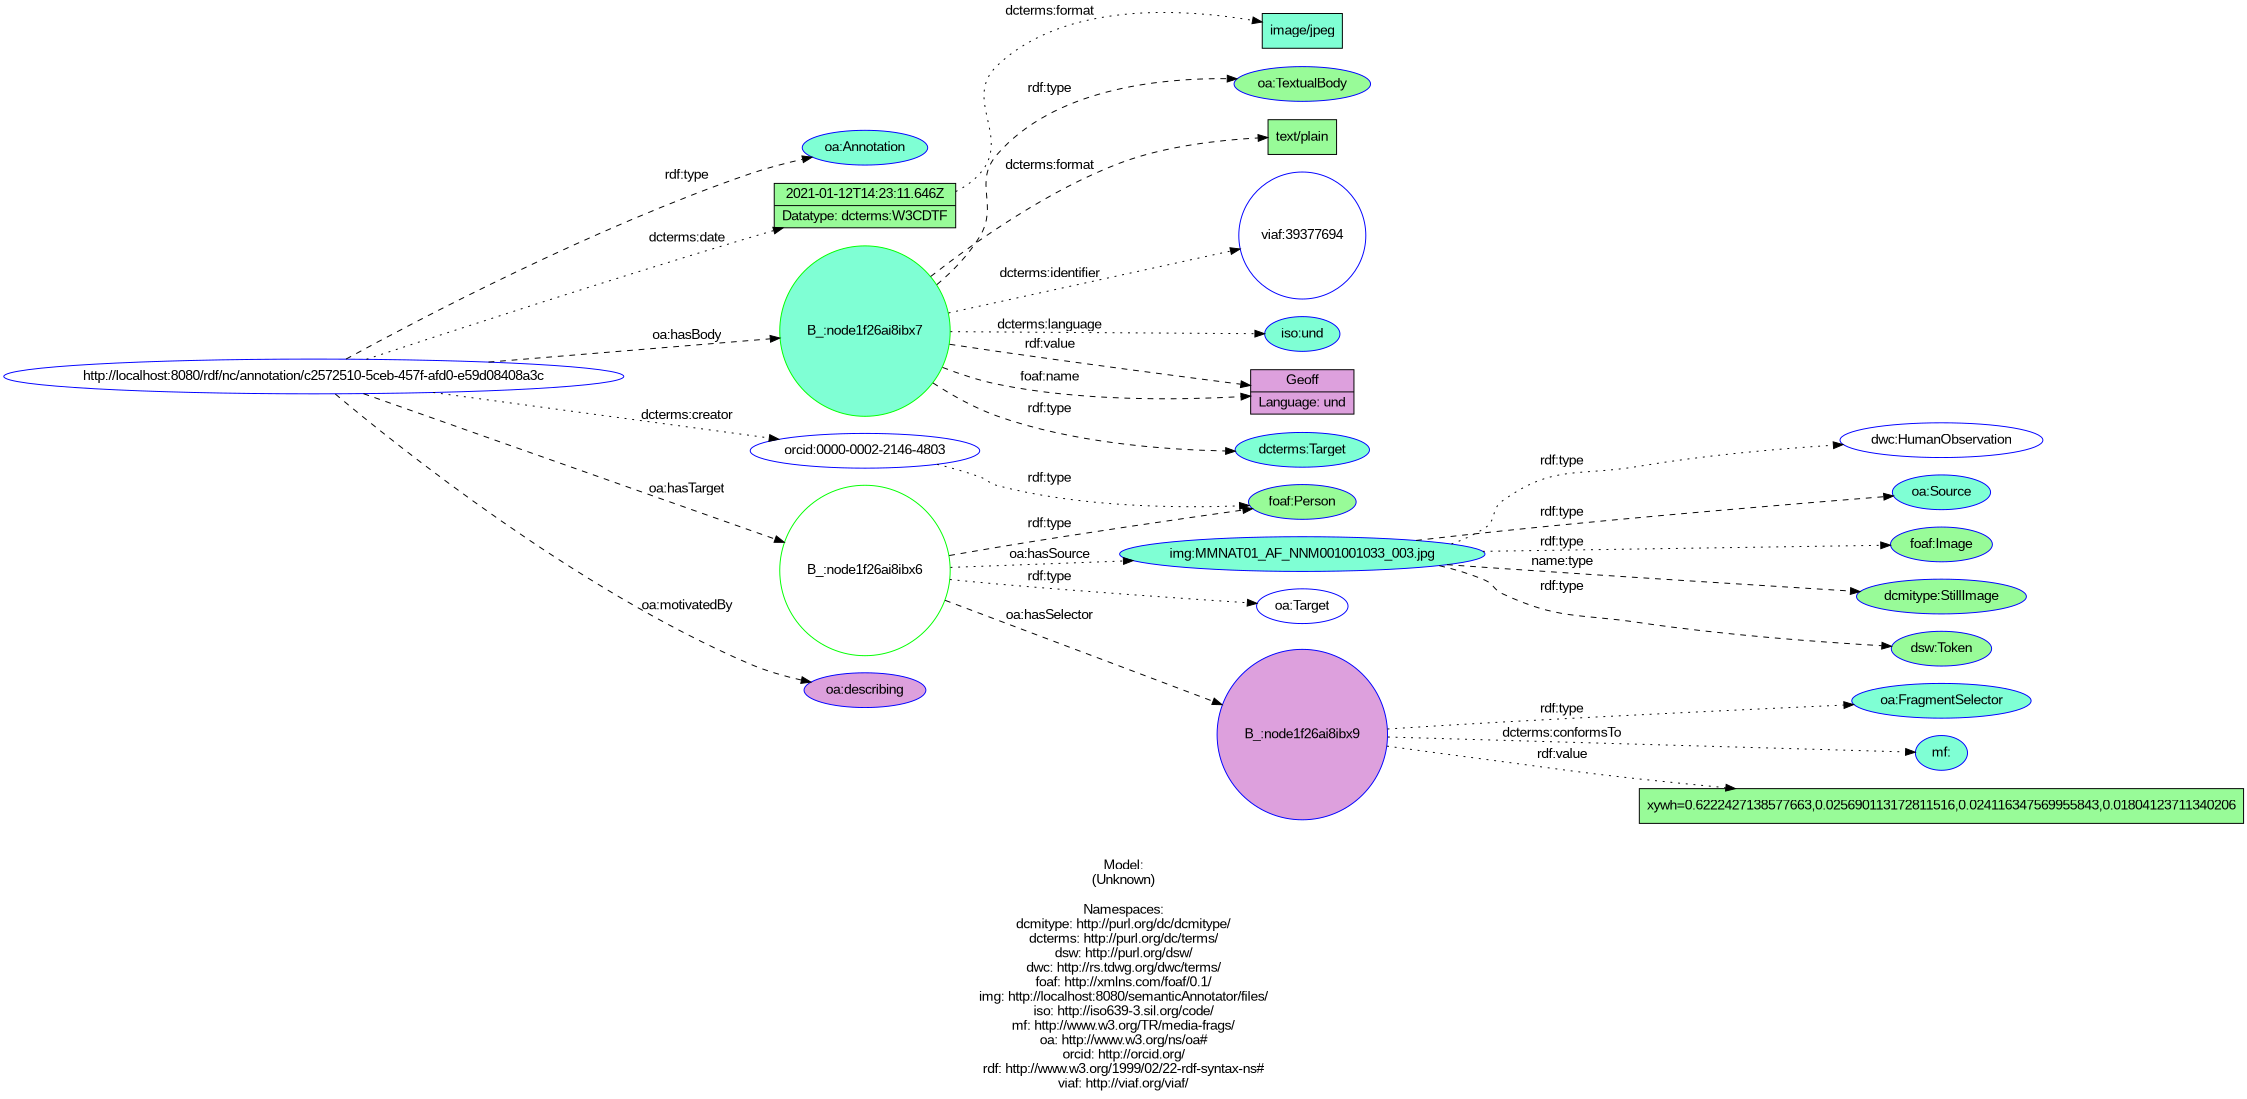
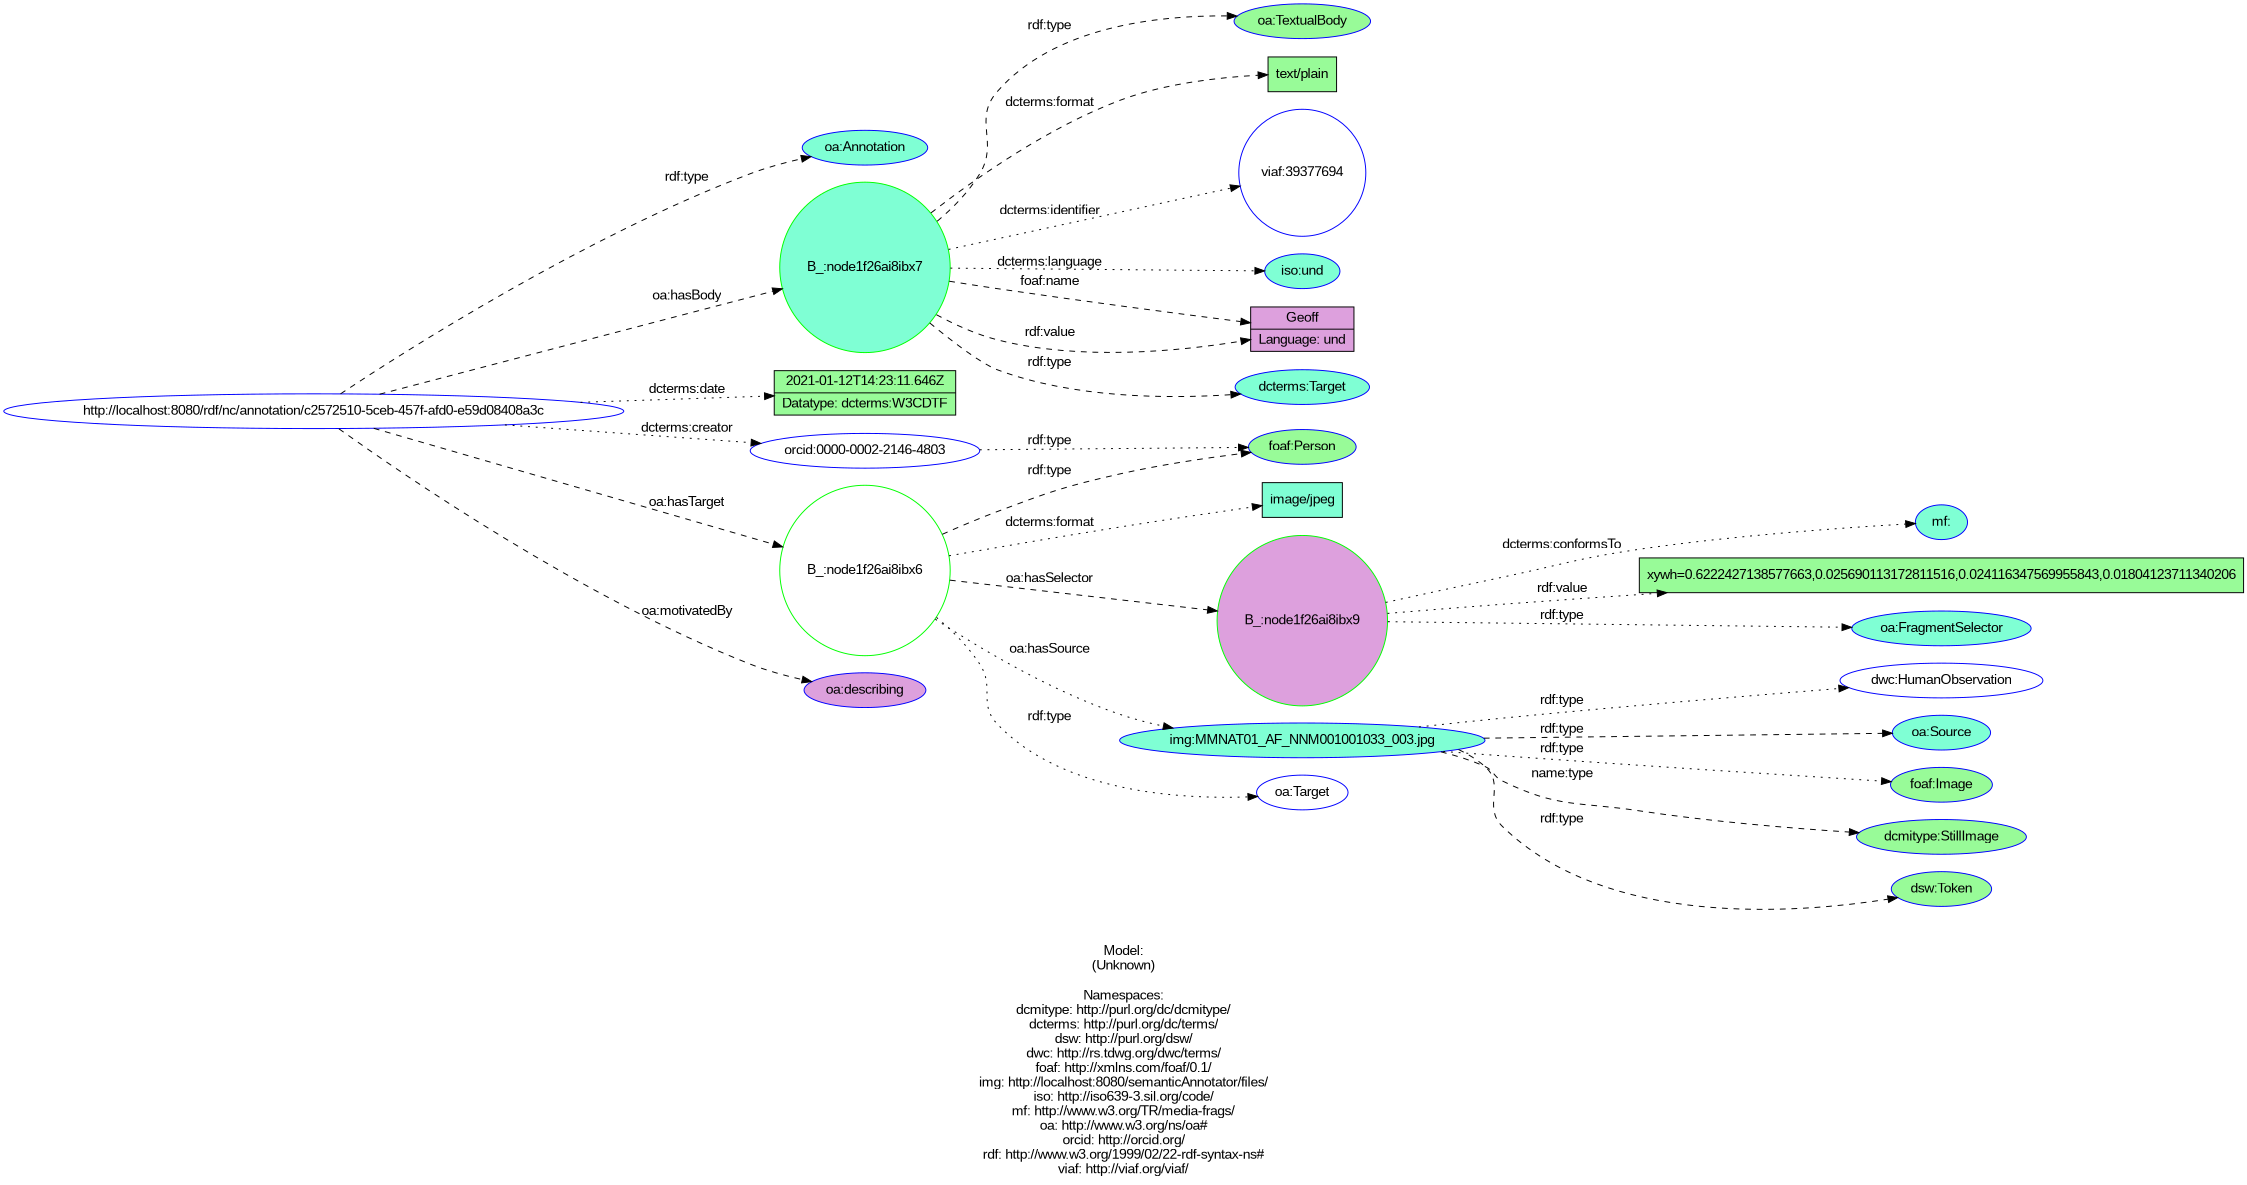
edge "2021-01-12T14:23:11.646Z" -> "image/jpeg": now "B_:node1f26ai8ibx6" -> "image/jpeg"
node "B_:node1f26ai8ibx9": color blue -> green
